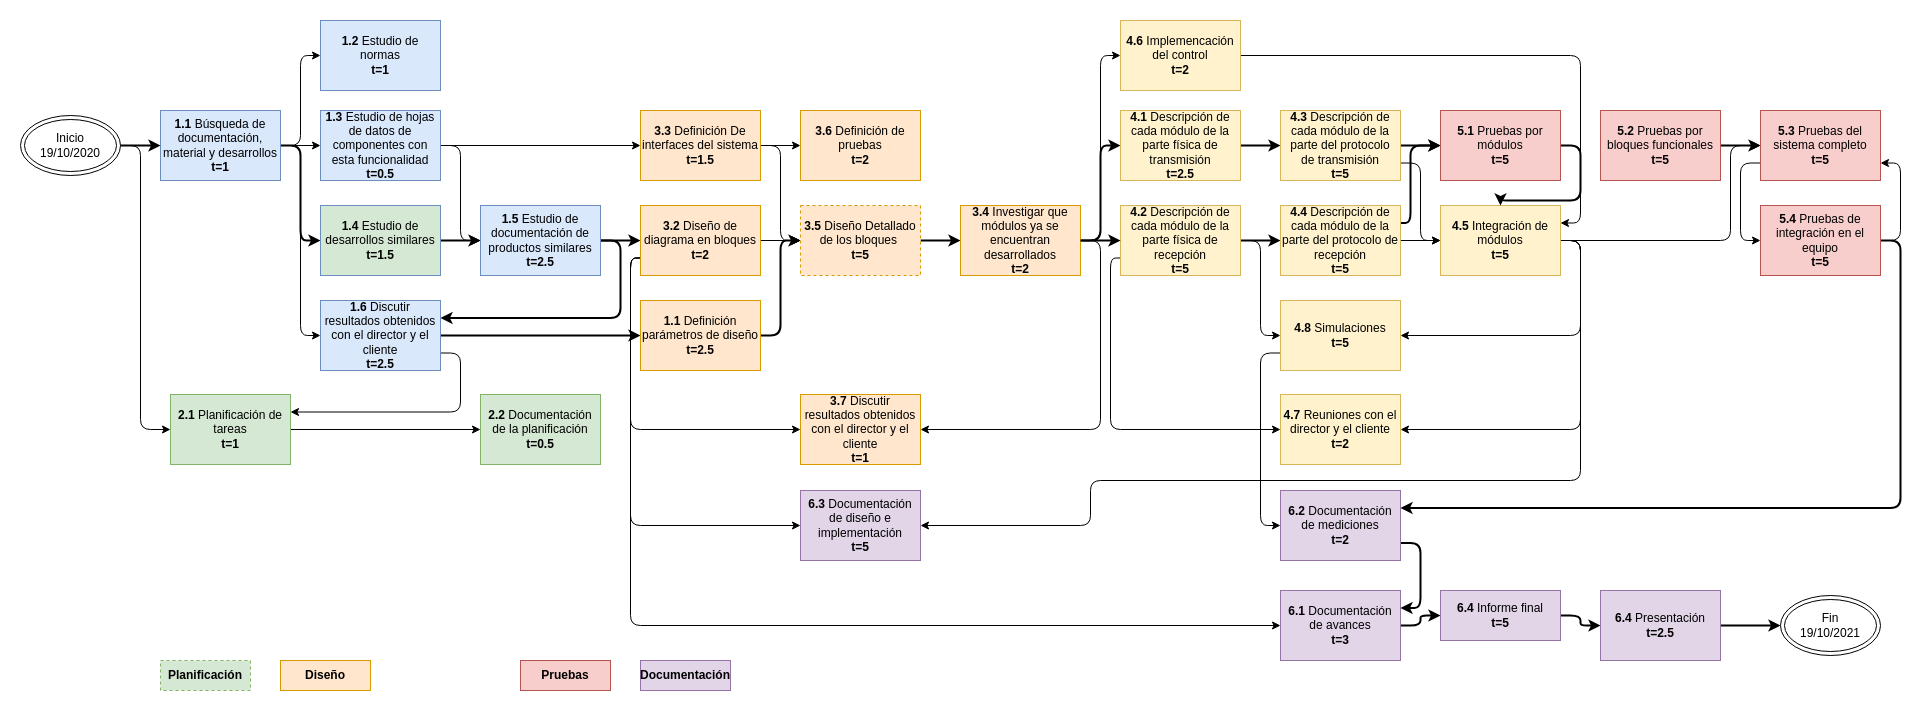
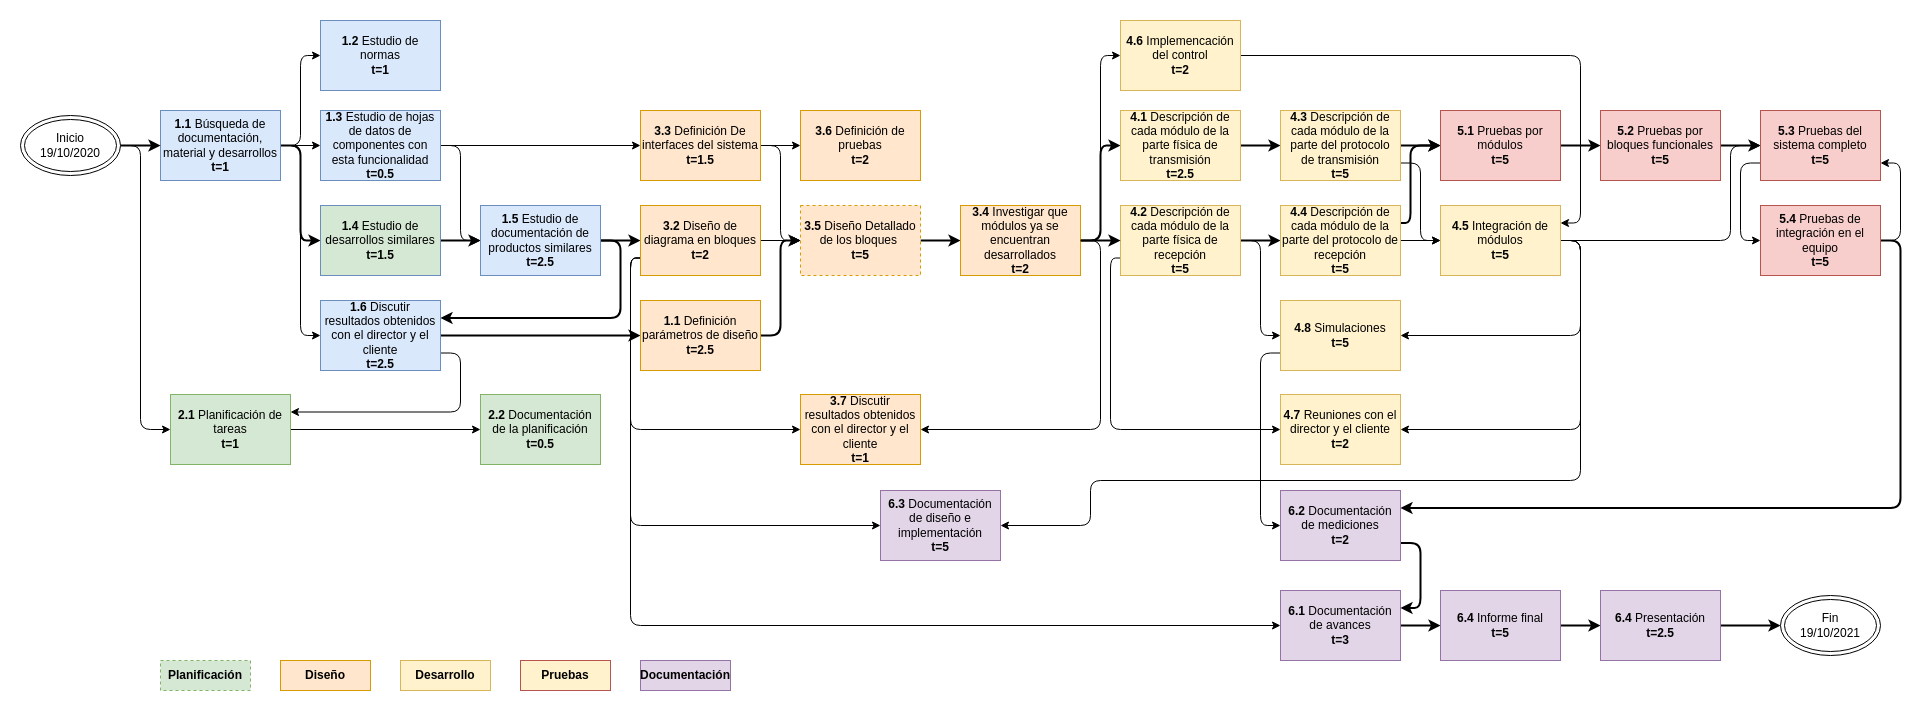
edge "5.1 Pruebas por módulos t=5" -> "4.5 Integración de módulos t=5": now "5.1 Pruebas por módulos t=5" -> "5.2 Pruebas por bloques funcionales t=5"
node "6.3 Documentación de diseño e implementación t=5": moved (861, 526) -> (941, 526)
node "6.4 Informe final t=5": size 120x50 -> 120x70
node "Desarrollo": added
node "Pruebas": fillcolor #f8cecc -> #fff2cc
